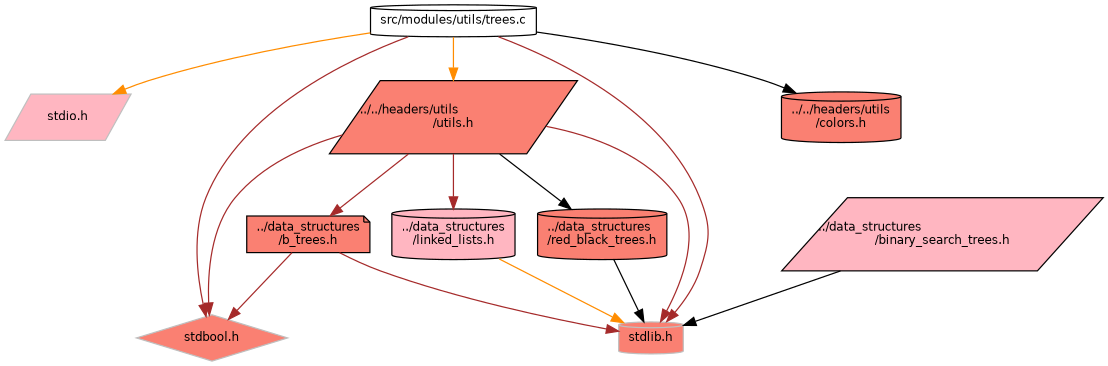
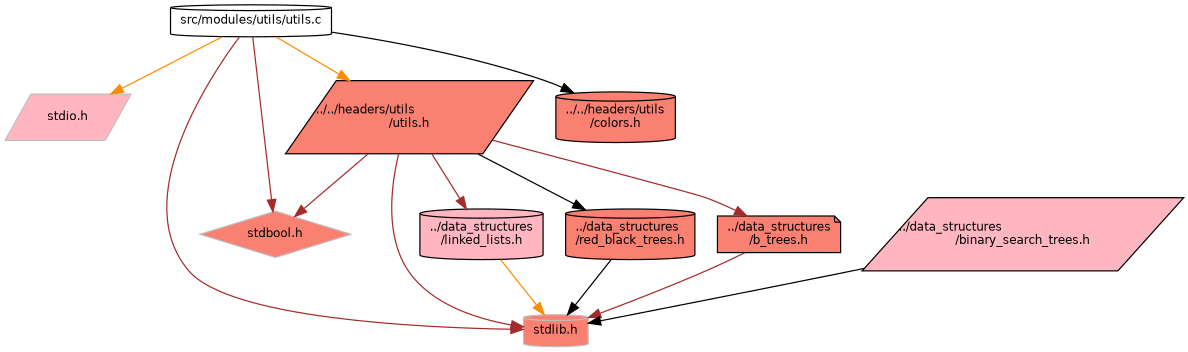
node "src/modules/utils/trees.c": label "src/modules/utils/trees.c" -> "src/modules/utils/utils.c"
edge "../data_structures /b_trees.h" -> "stdbool.h": removed
